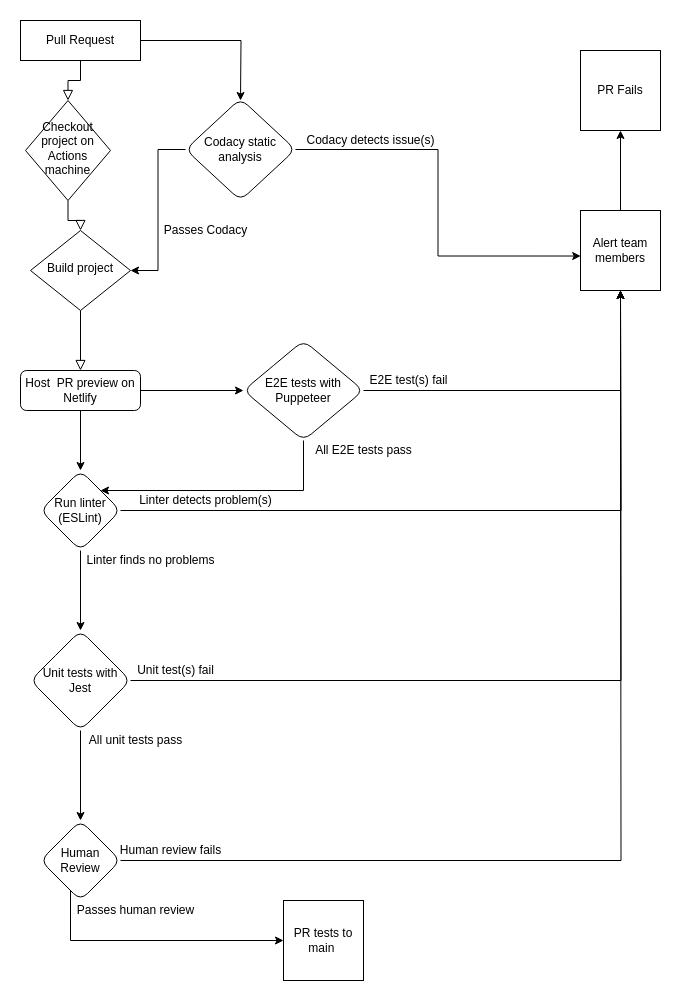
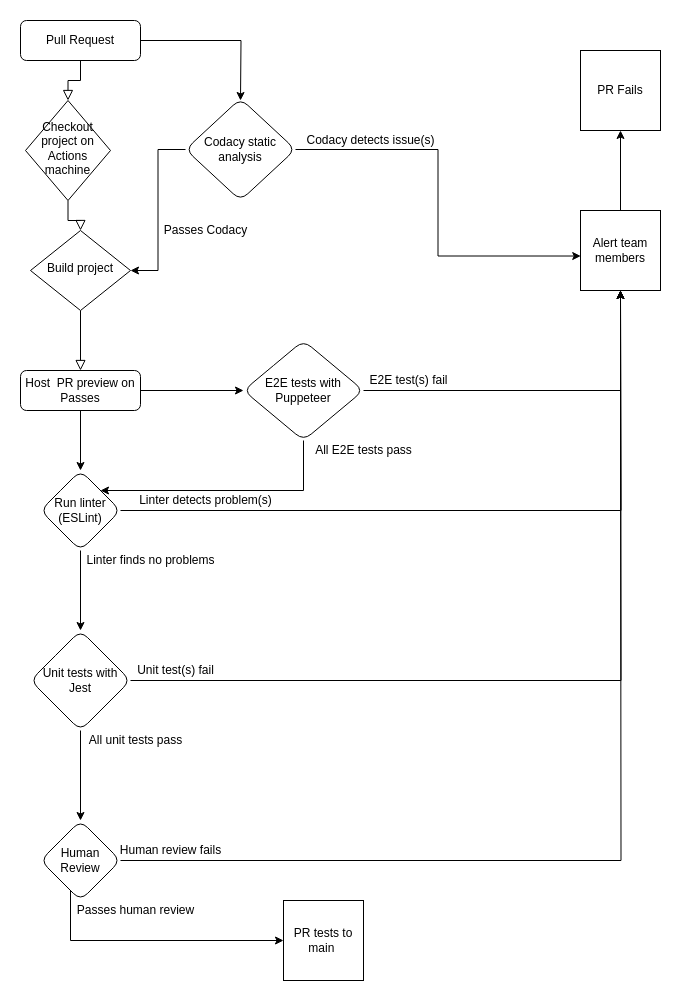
node "Pull Request": shape rectangle -> rounded rectangle
node "Host PR preview on Netlify": label "Host PR preview on Netlify" -> "Host PR preview on Passes"
